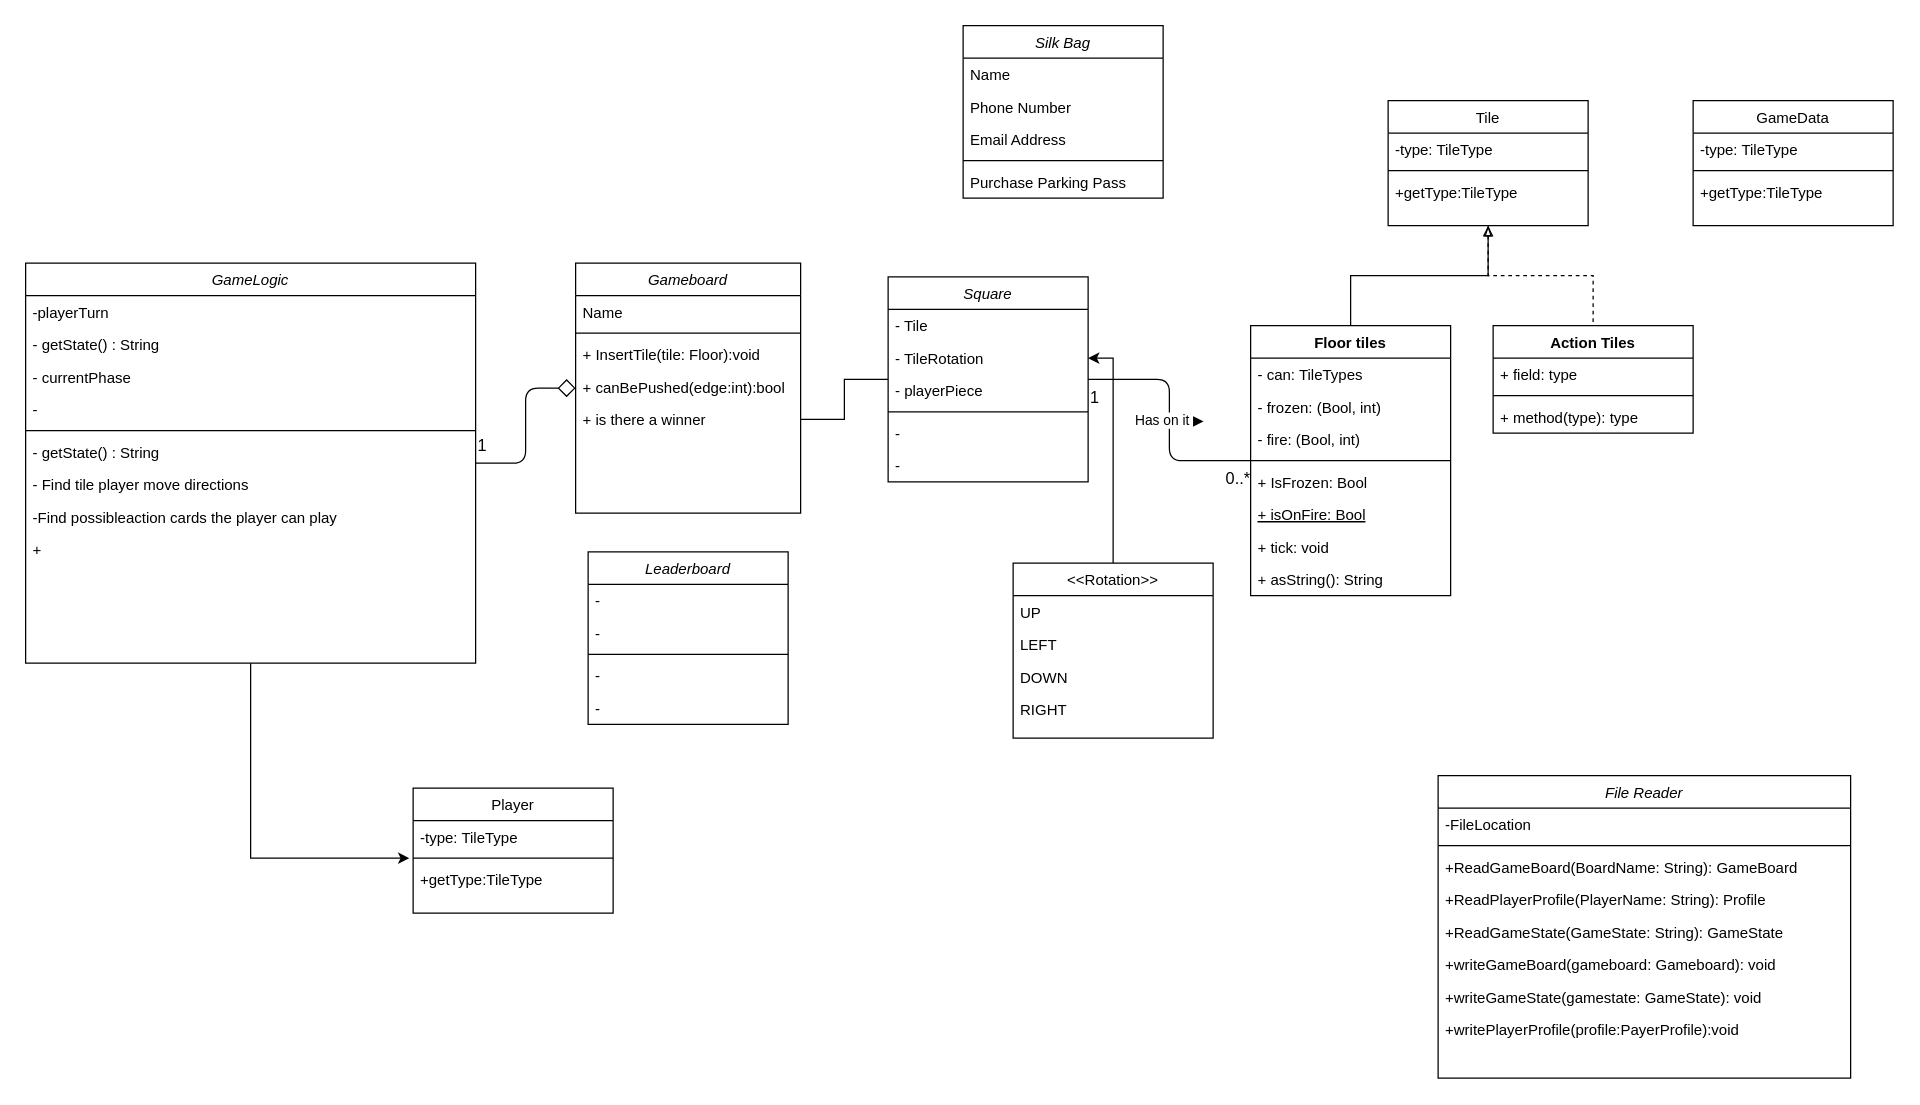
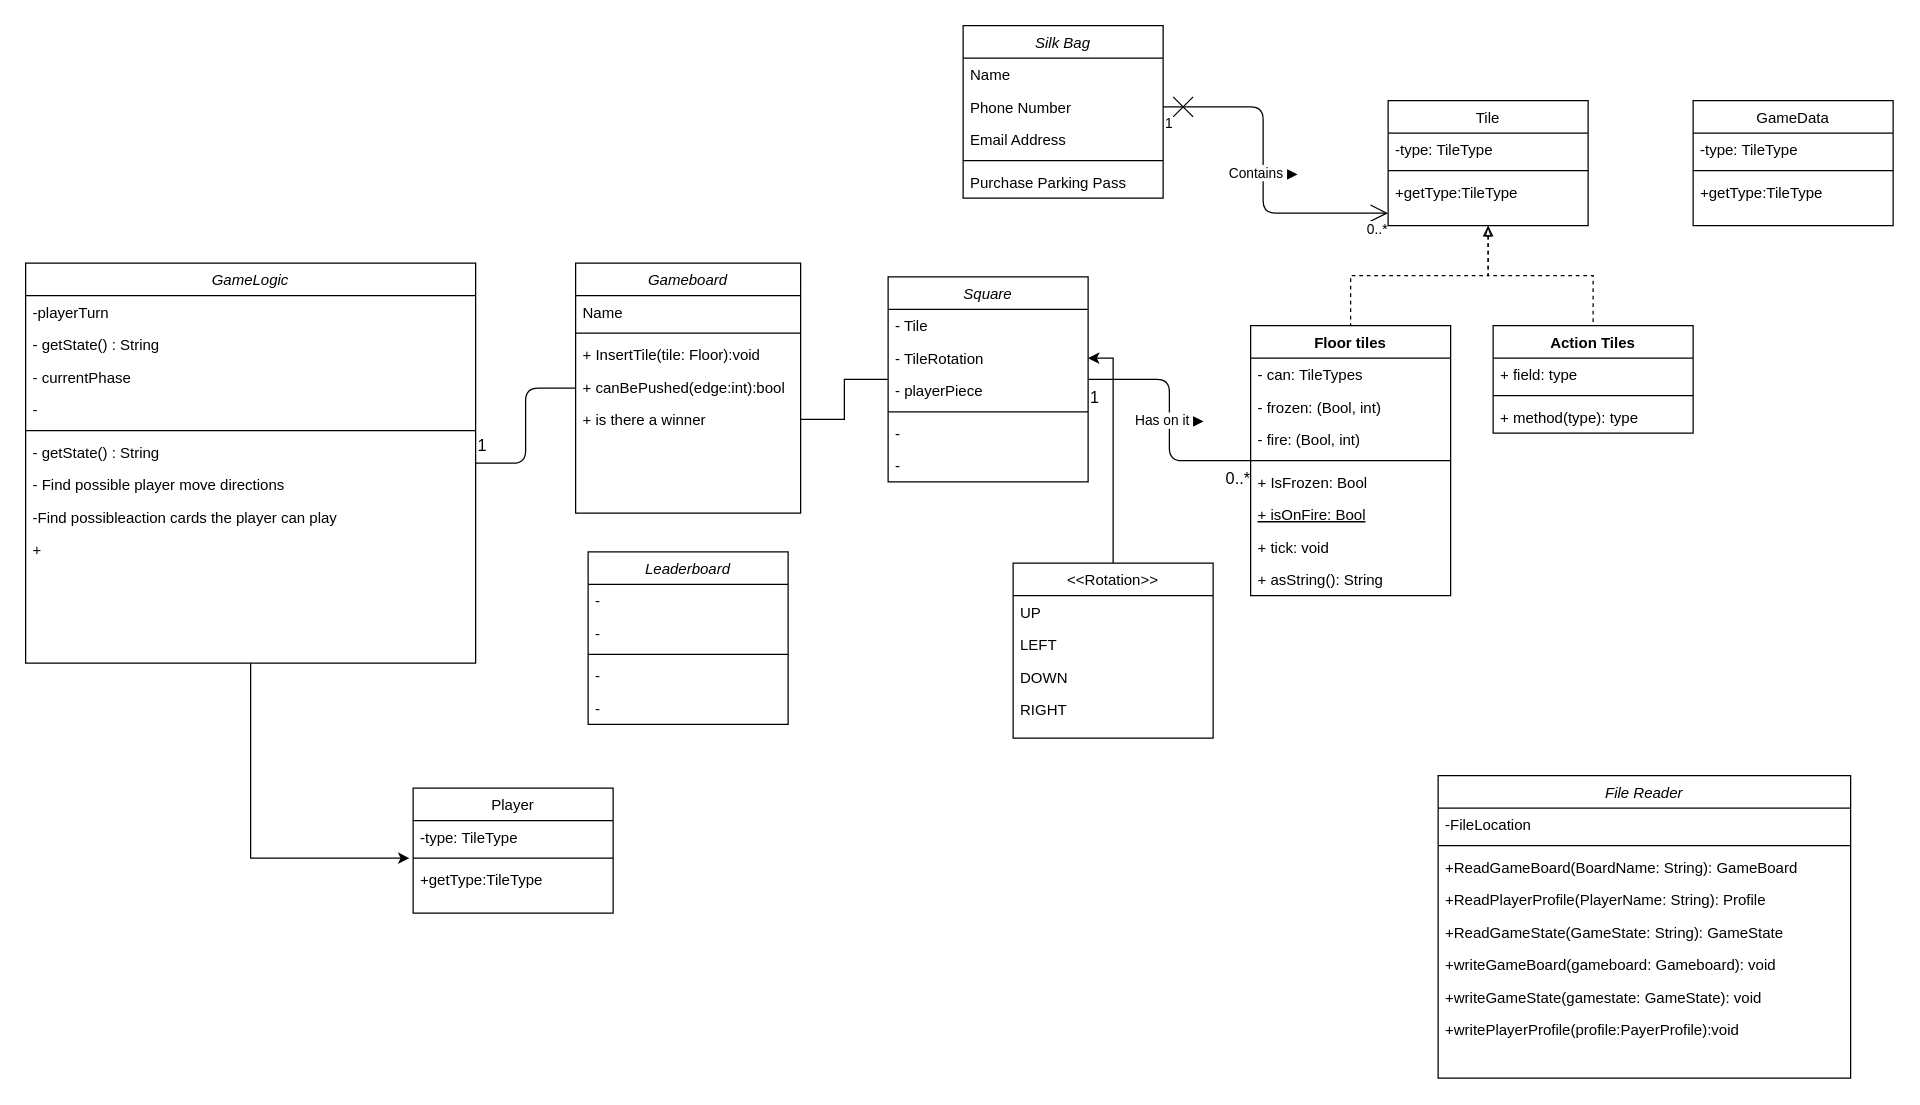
edge "Phone Number" -- "Tile": added, labels "1", "Contains ▶", "0..*"
edge "Floor tiles" -> "Tile": style solid -> dashed
edge "GameLogic" -> "Gameboard": arrowhead diamond -> none
node "- Find tile player move directions": label "- Find tile player move directions" -> "- Find possible player move directions"
